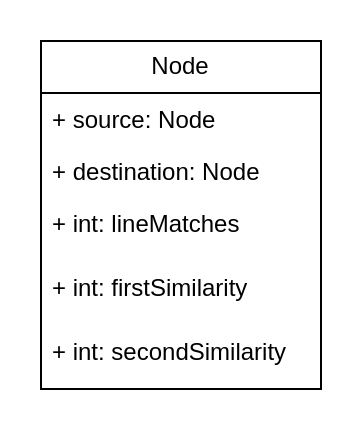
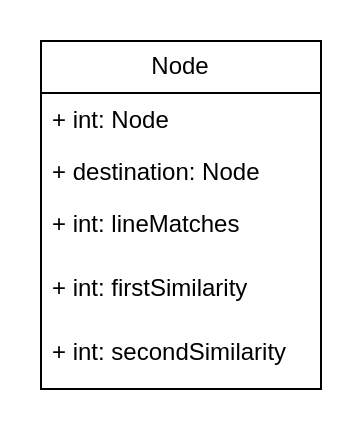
node "+ source: Node": label "+ source: Node" -> "+ int: Node"
